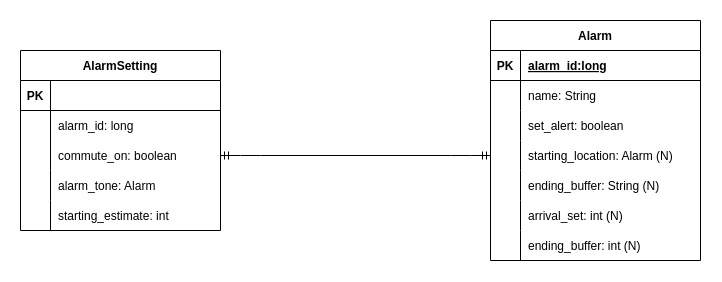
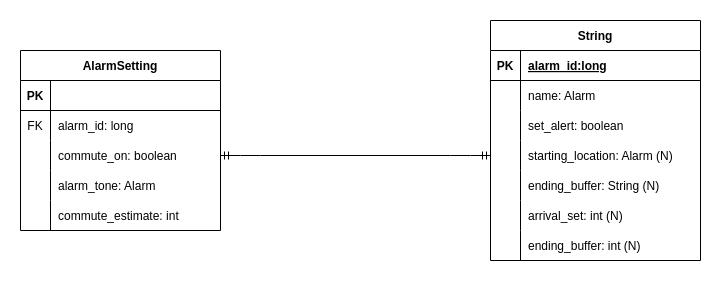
node "Alarm": label "Alarm" -> "String"
node "name: String": label "name: String" -> "name: Alarm"
node "FK": added
node "starting_estimate: int": label "starting_estimate: int" -> "commute_estimate: int"
